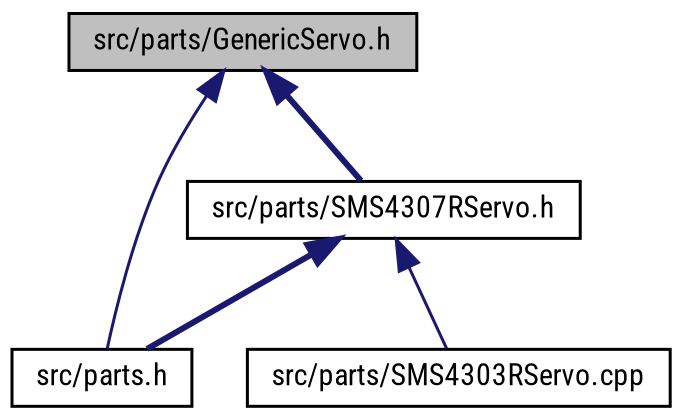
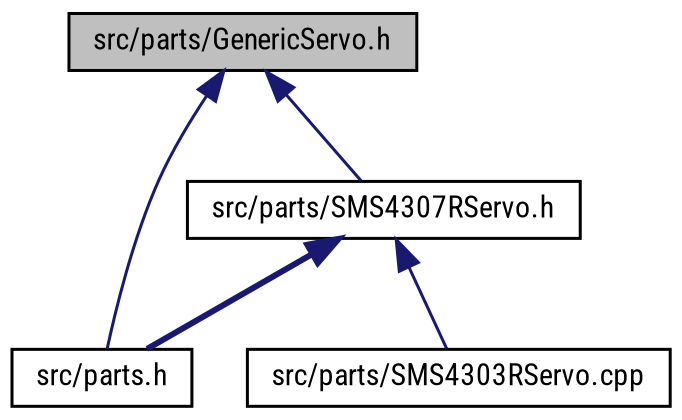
edge "src/parts/SMS4307RServo.h" -> "src/parts/GenericServo.h": style bold -> solid
